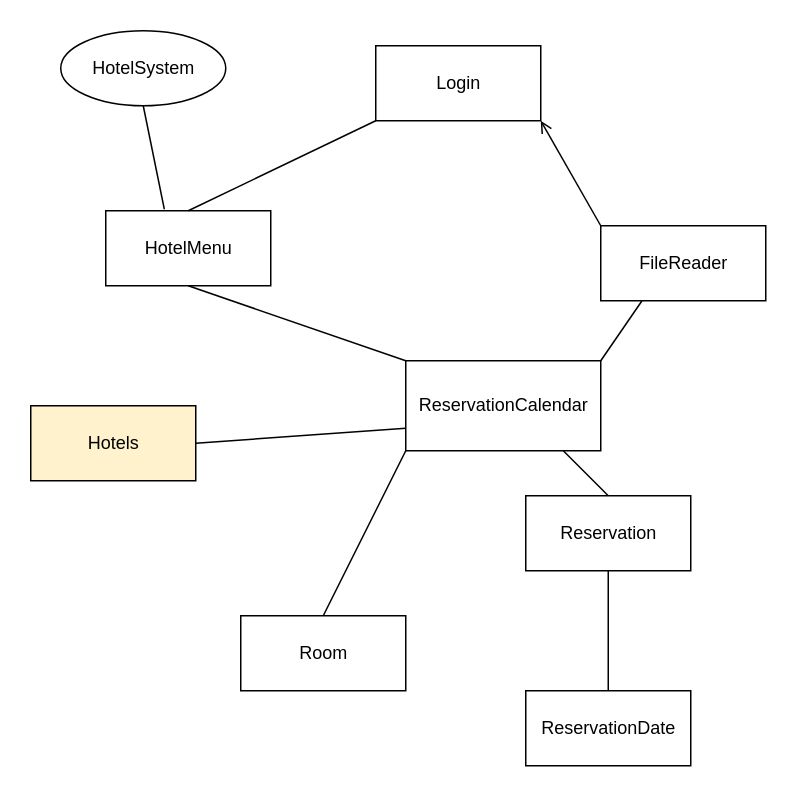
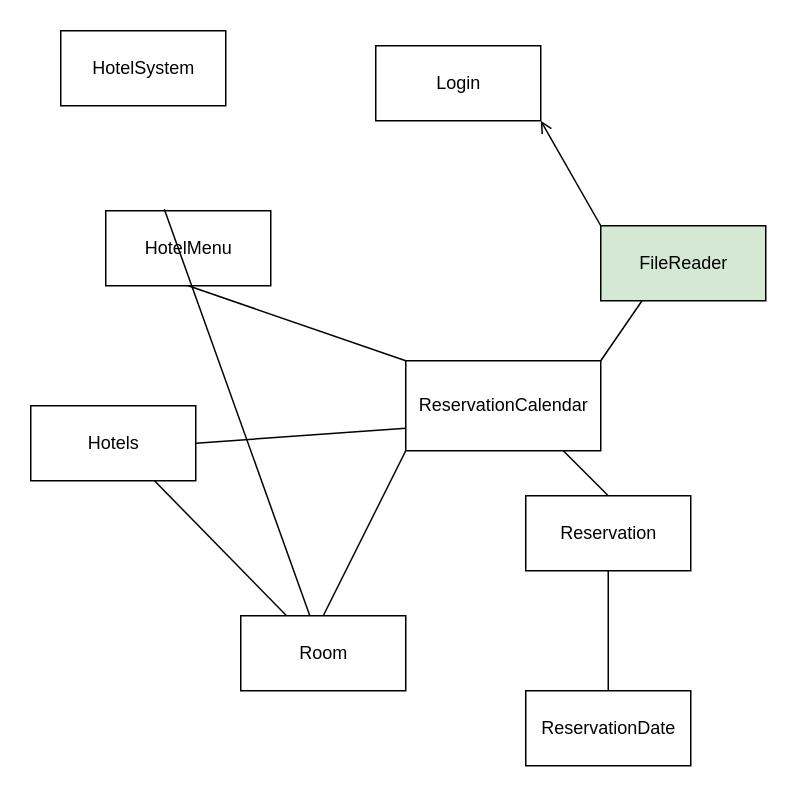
node "HotelSystem": shape ellipse -> rectangle
edge "HotelSystem" -- "HotelMenu": now "Room" -- "HotelMenu"
edge "Login" -- "HotelMenu": removed
node "FileReader": fillcolor #ffffff -> #d5e8d4
node "Hotels": fillcolor #fff2cc -> #ffffff
edge "Hotels" -- "Room": added
